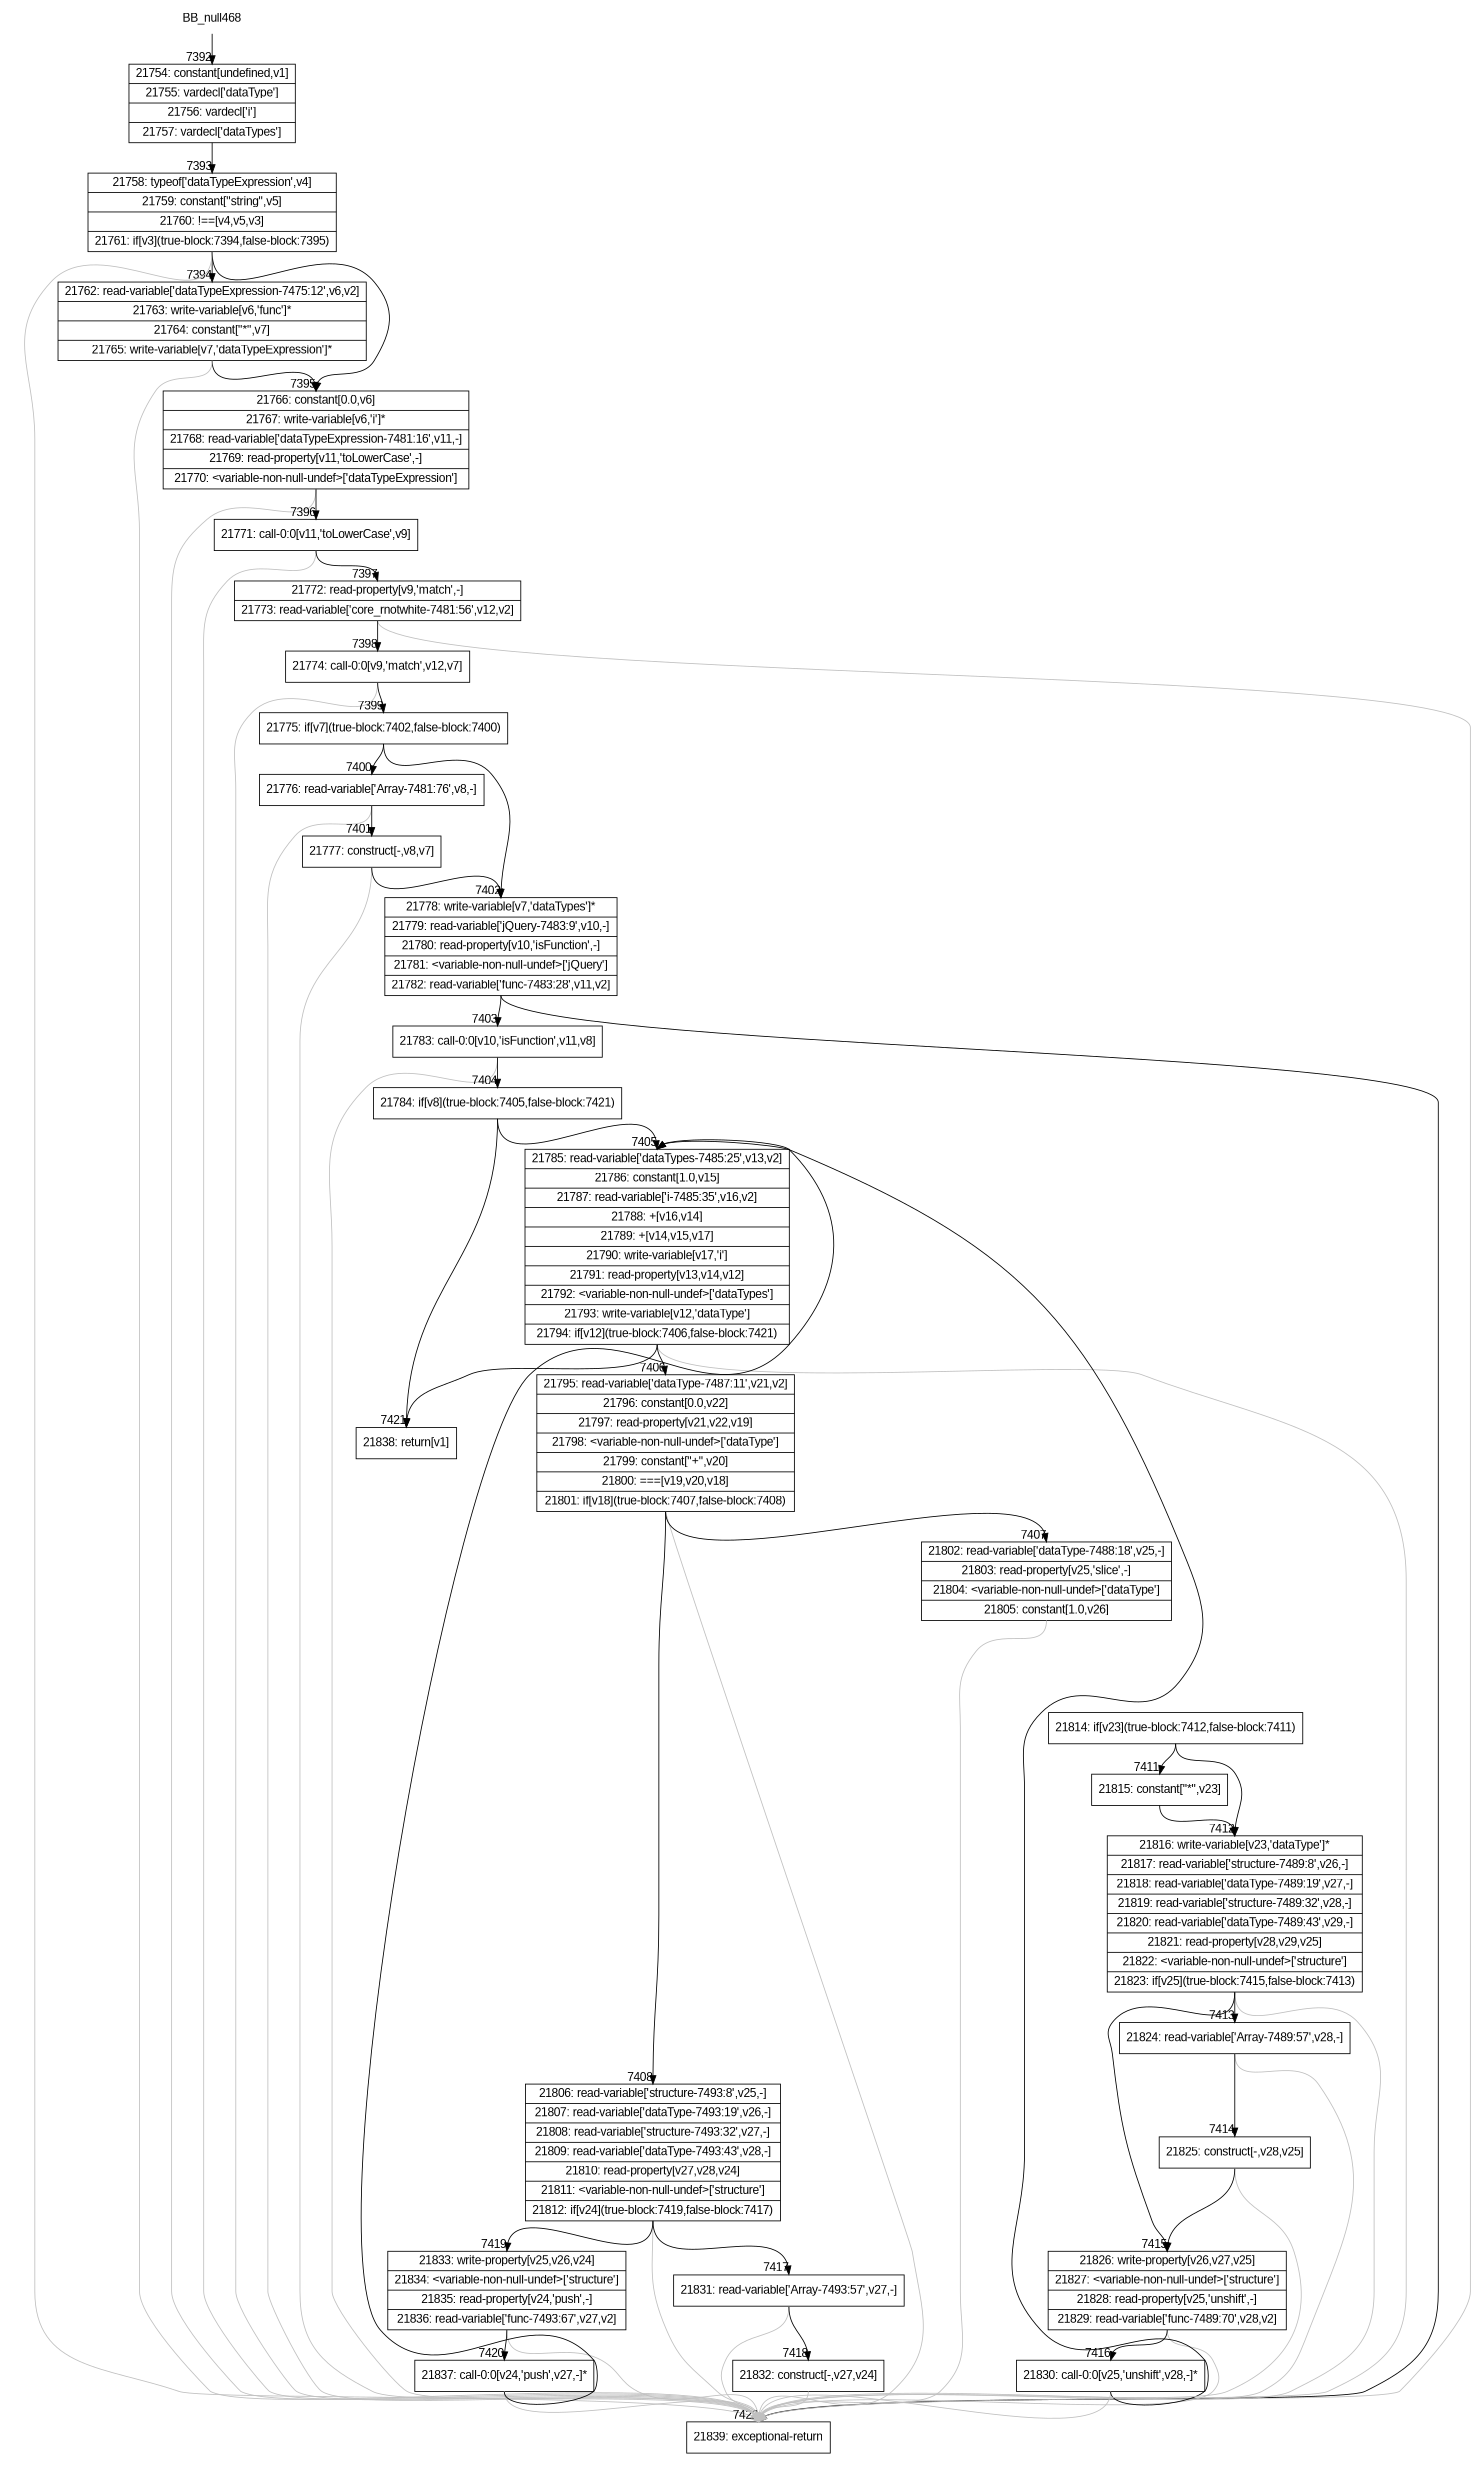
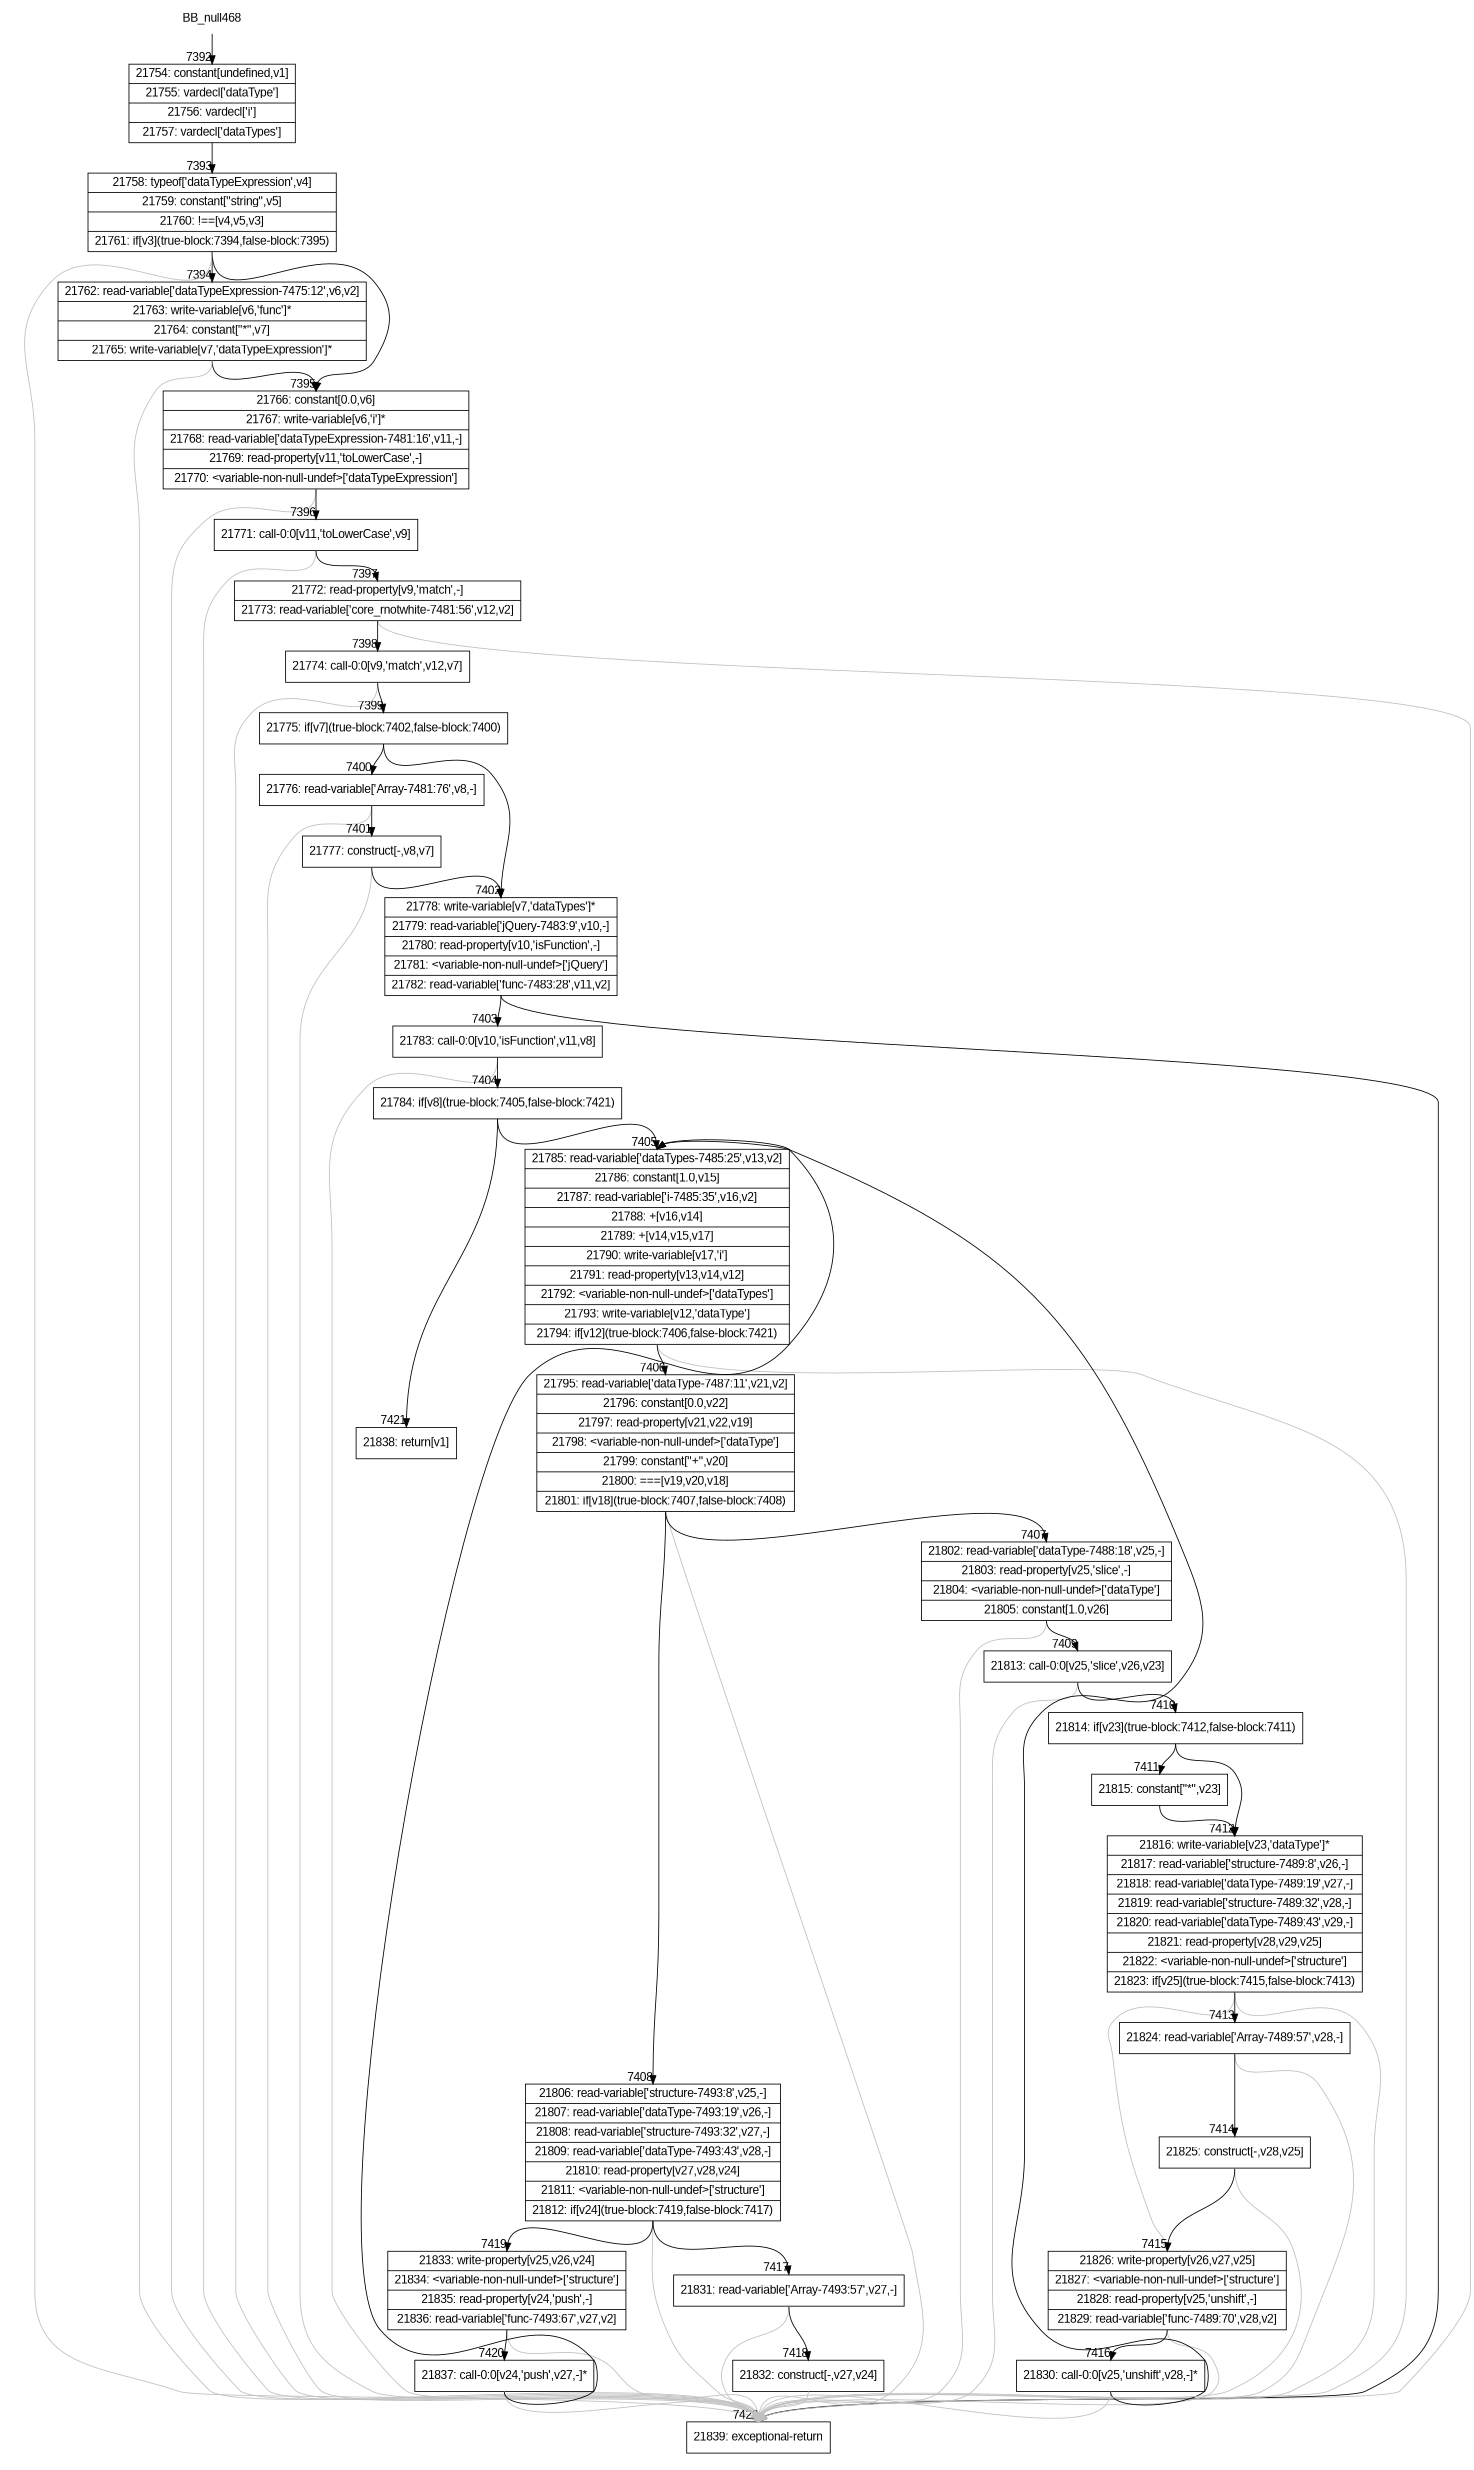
edge "21785: read-variable['dataTypes-7485:25',v13,v2]" -> "21838: return[v1]": removed
node "21813: call-0:0[v25,'slice',v26,v23]": added
edge "21816: write-variable[v23,'dataType']*" -> "21826: write-property[v26,v27,v25]": color black -> gray
